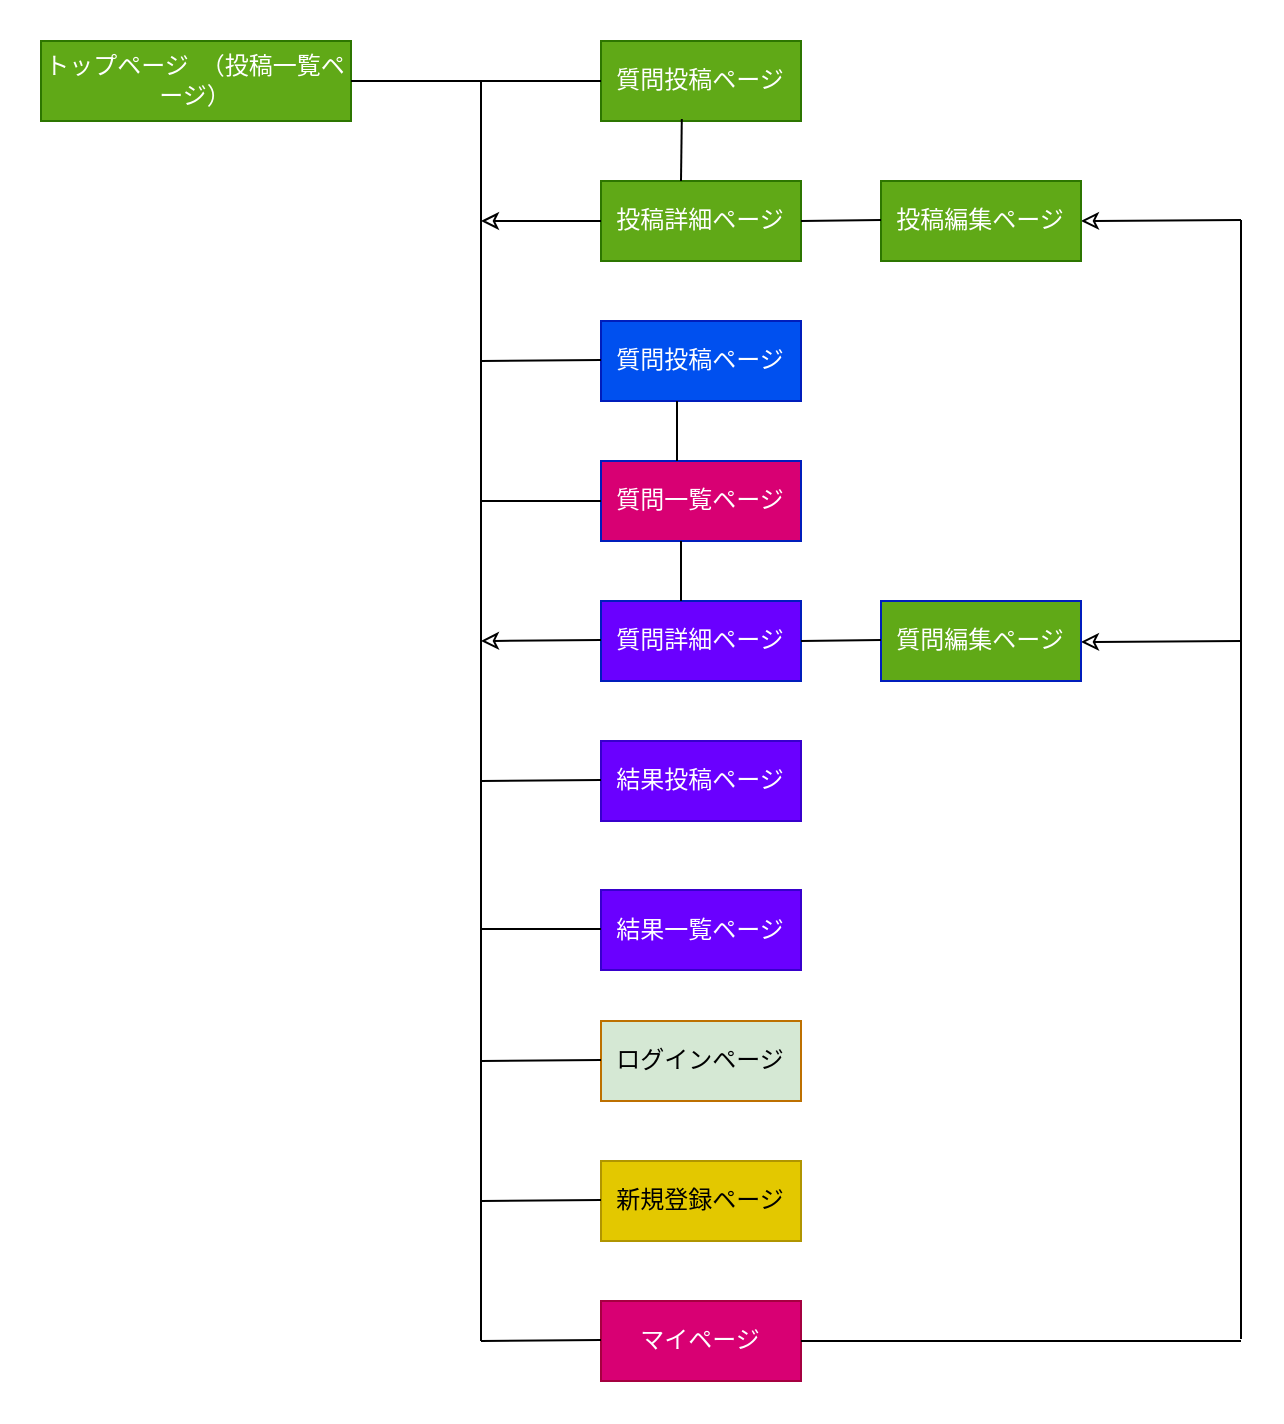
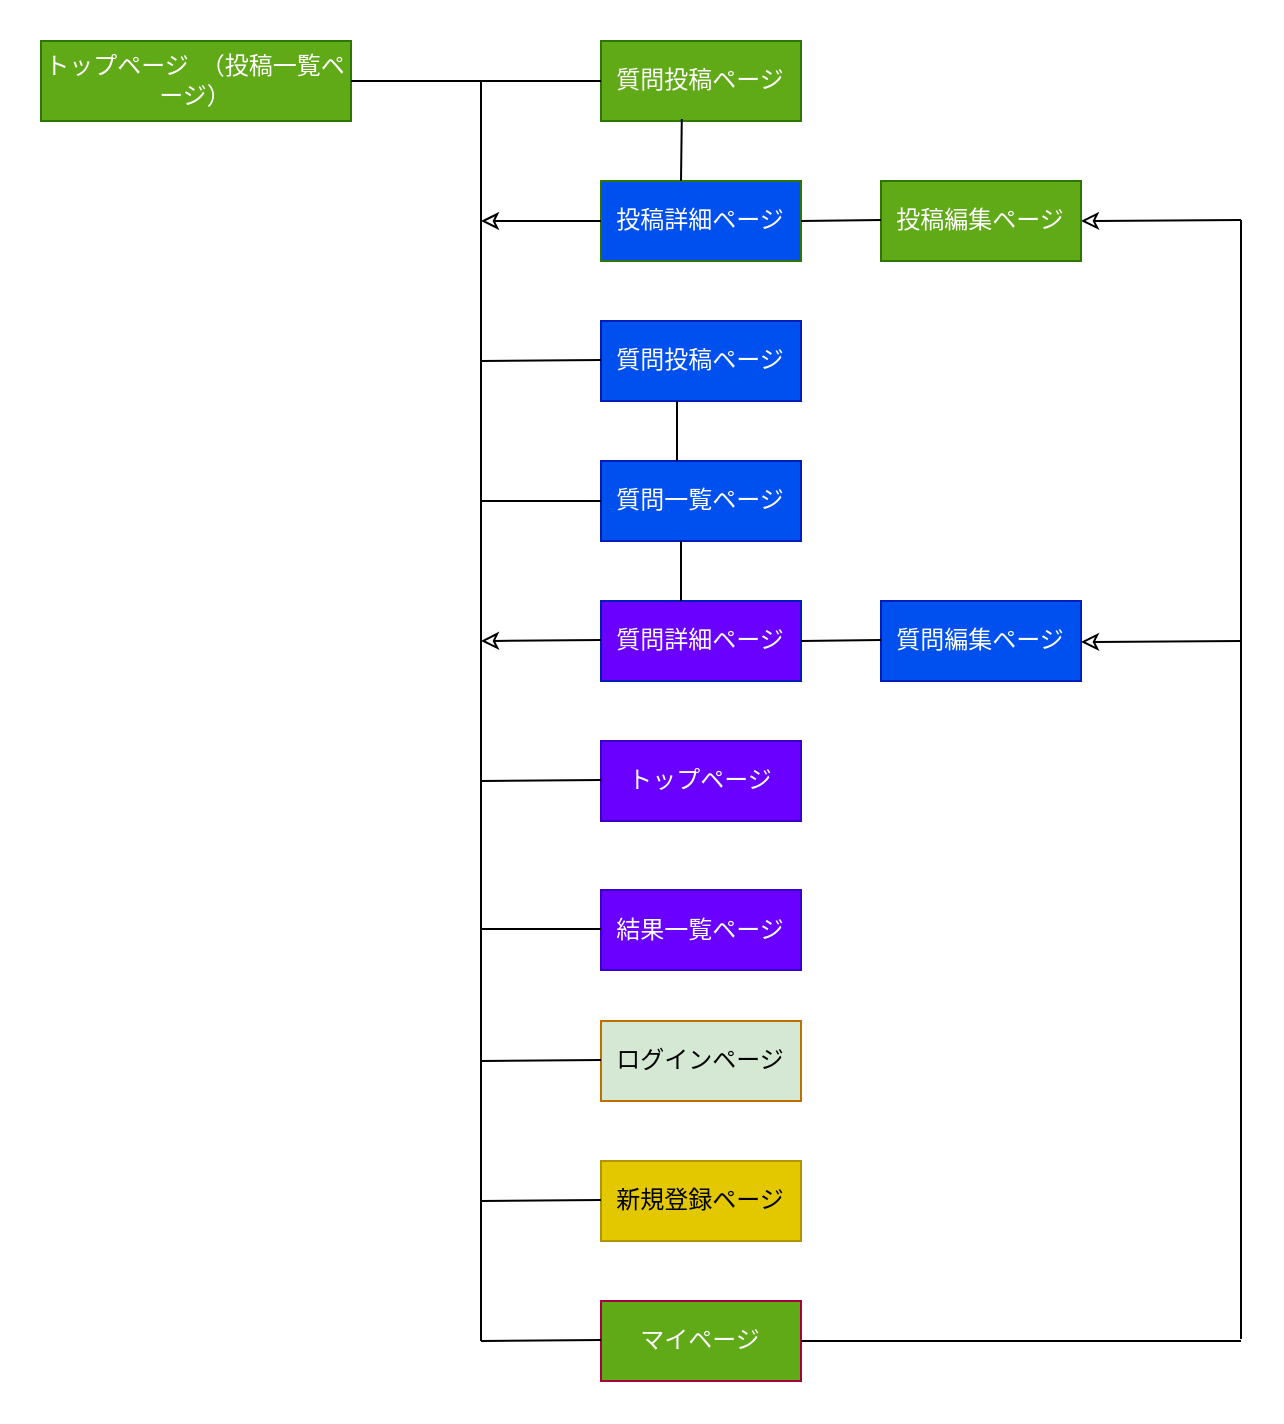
node "投稿詳細ページ": fillcolor #60a917 -> #0050ef
node "質問一覧ページ": fillcolor #d80073 -> #0050ef
node "質問編集ページ": fillcolor #60a917 -> #0050ef
node "結果投稿ページ": label "結果投稿ページ" -> "トップページ"
node "マイページ": fillcolor #d80073 -> #60a917
